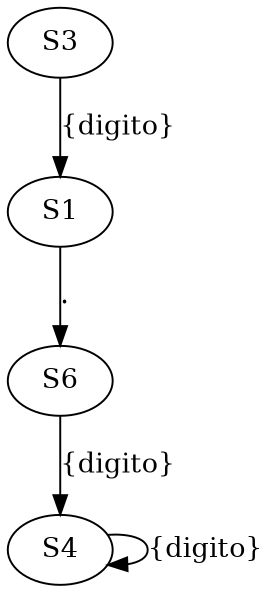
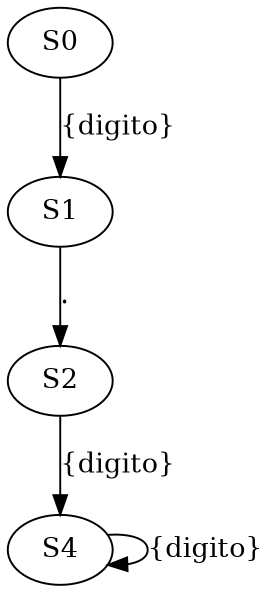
node "S3": label "S3" -> "S0"
node "S6": label "S6" -> "S2"
